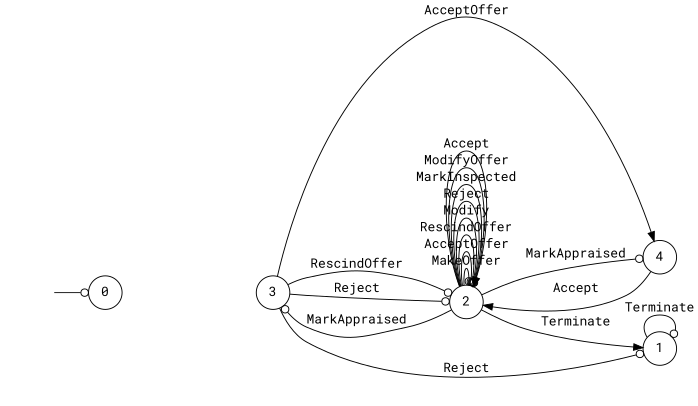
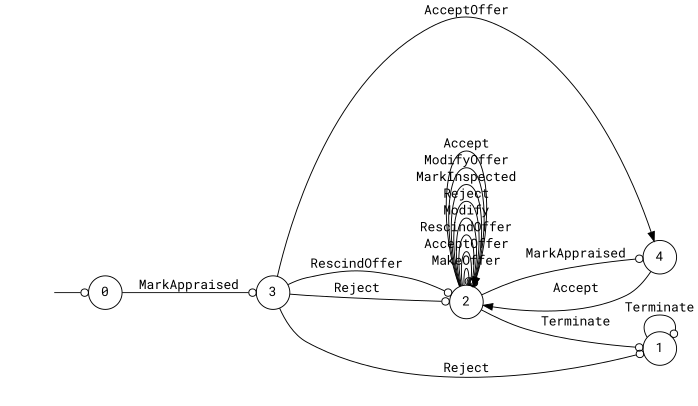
edge "2" -> "3": now "0" -> "3"
edge "2" -> "1": arrowhead normal -> odot
